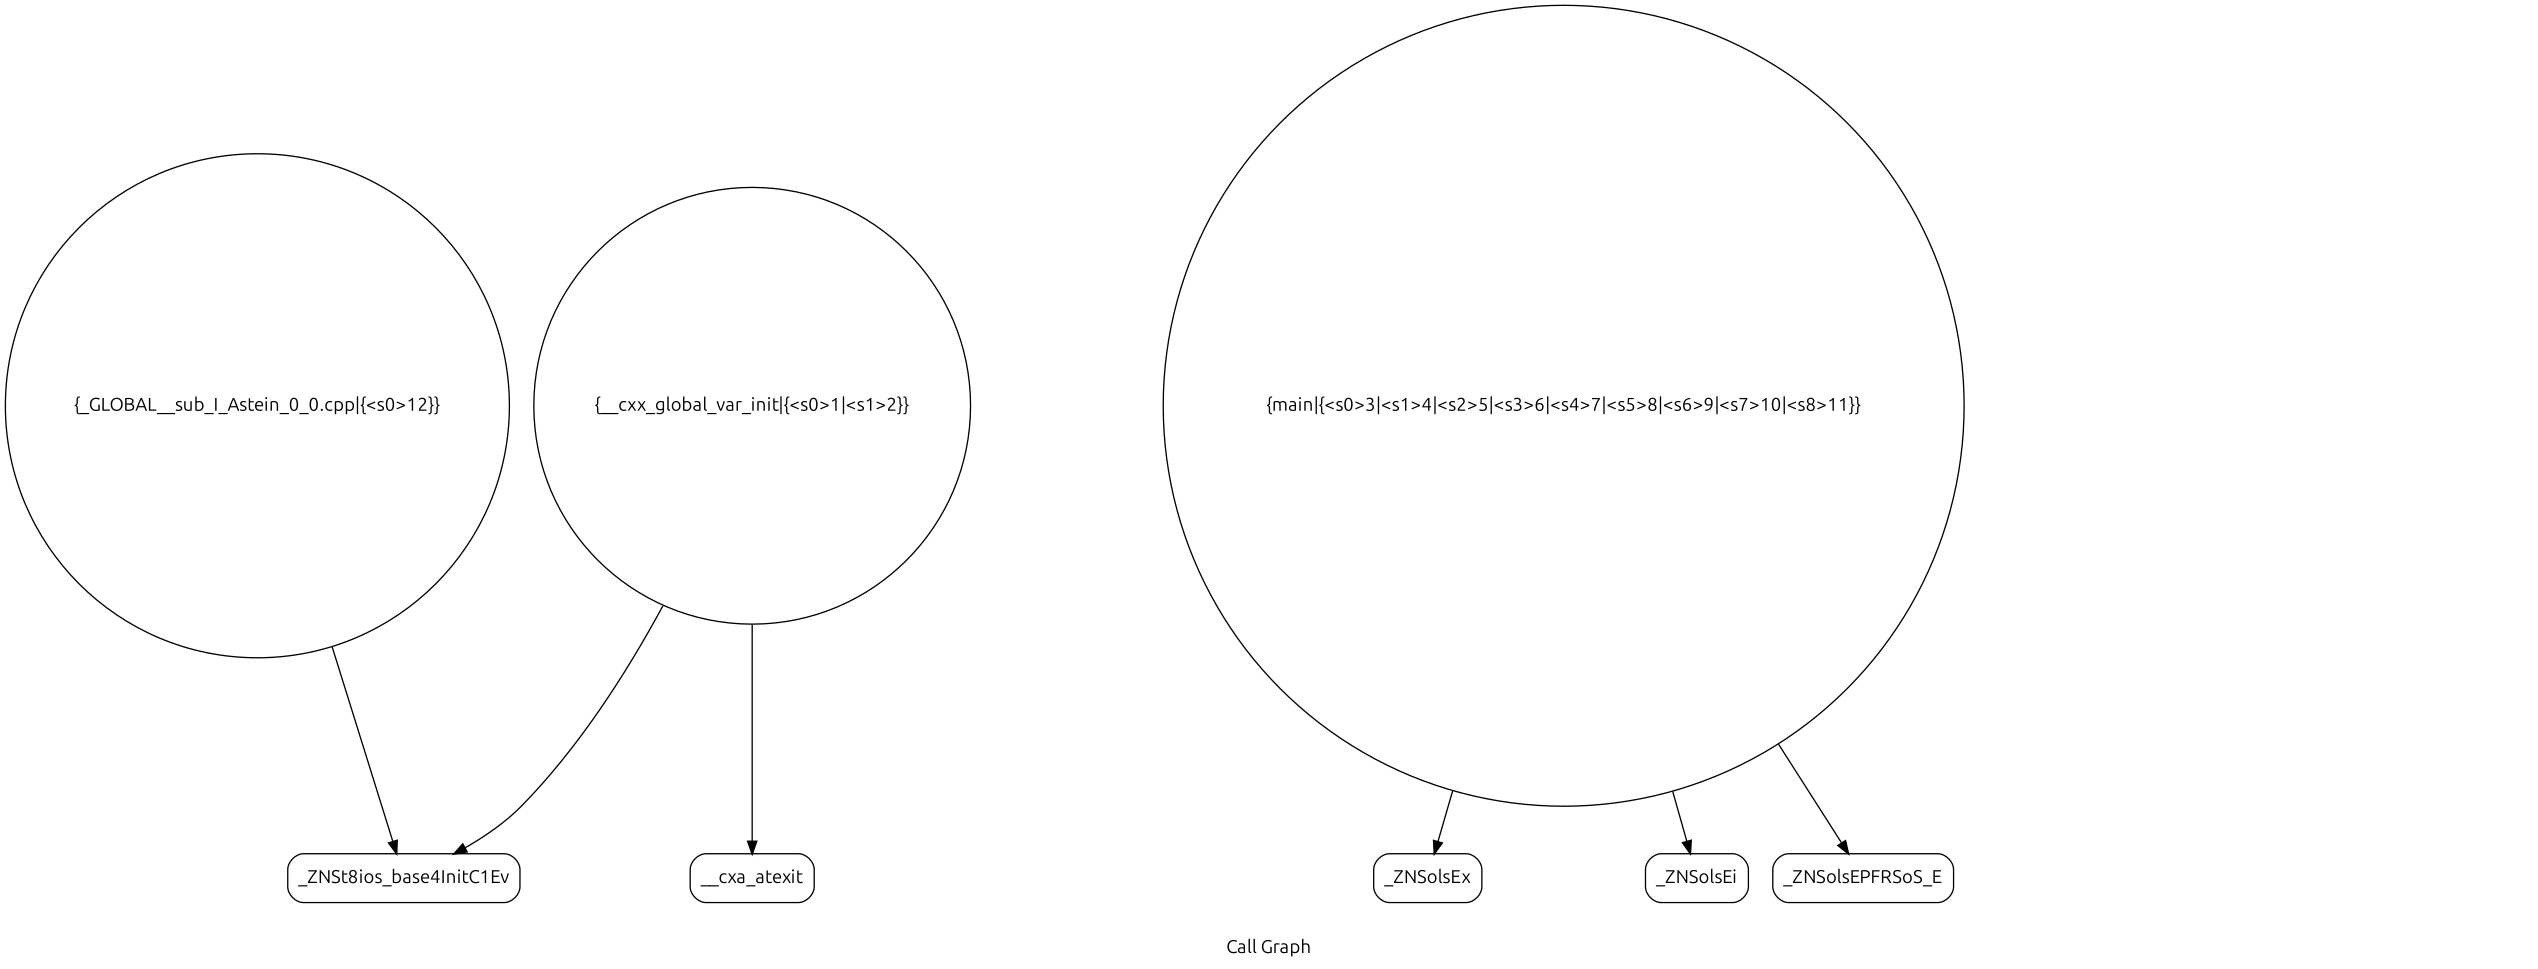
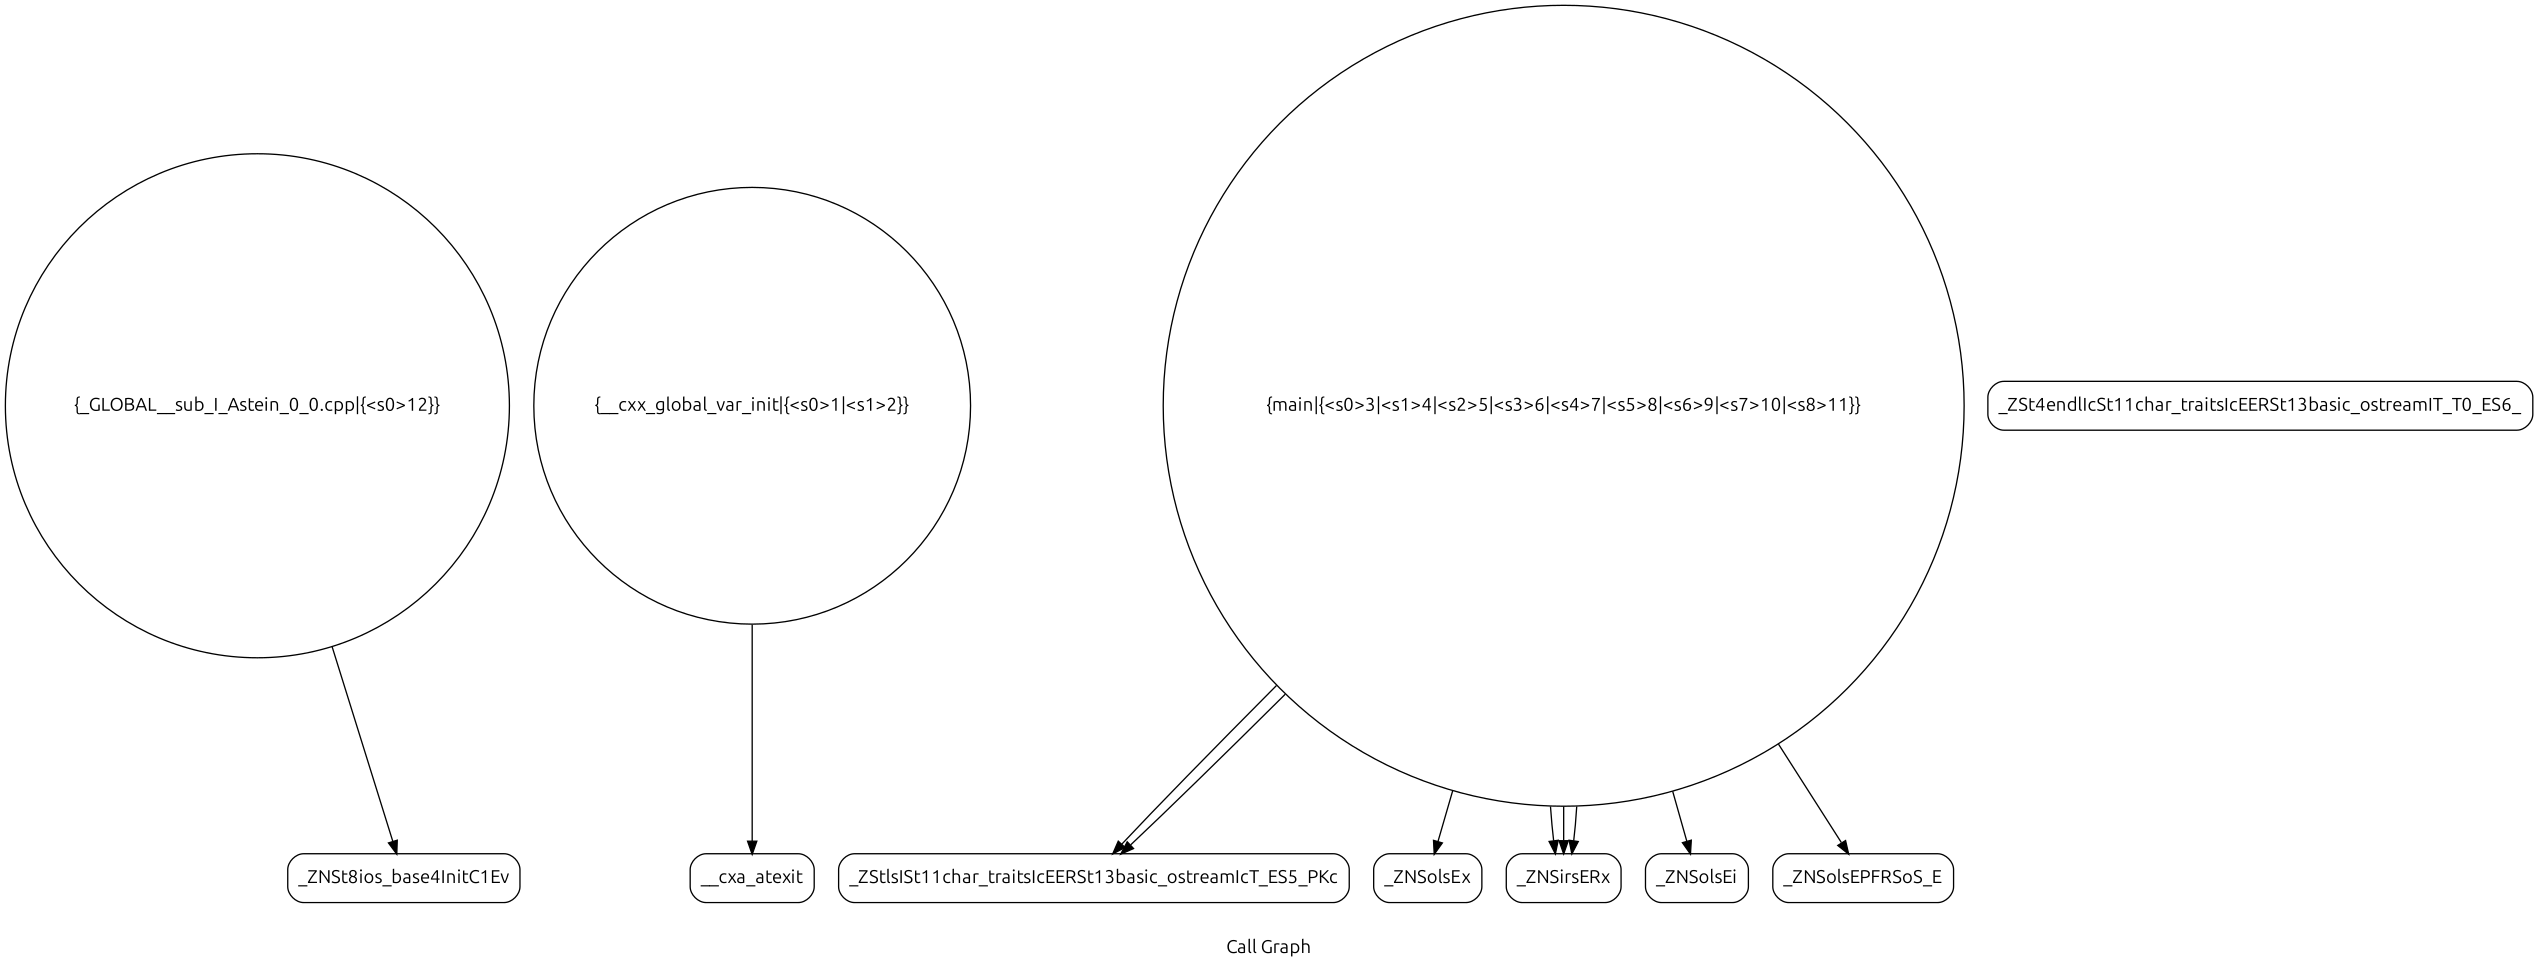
node "_ZSt4endlIcSt11char_traitsIcEERSt13basic_ostreamIT_T0_ES6_": added
edge "{__cxx_global_var_init|{<s0>1|<s1>2}}" -> "_ZNSt8ios_base4InitC1Ev": removed
node "_ZStlsISt11char_traitsIcEERSt13basic_ostreamIcT_ES5_PKc": added
node "_ZNSirsERx": added
